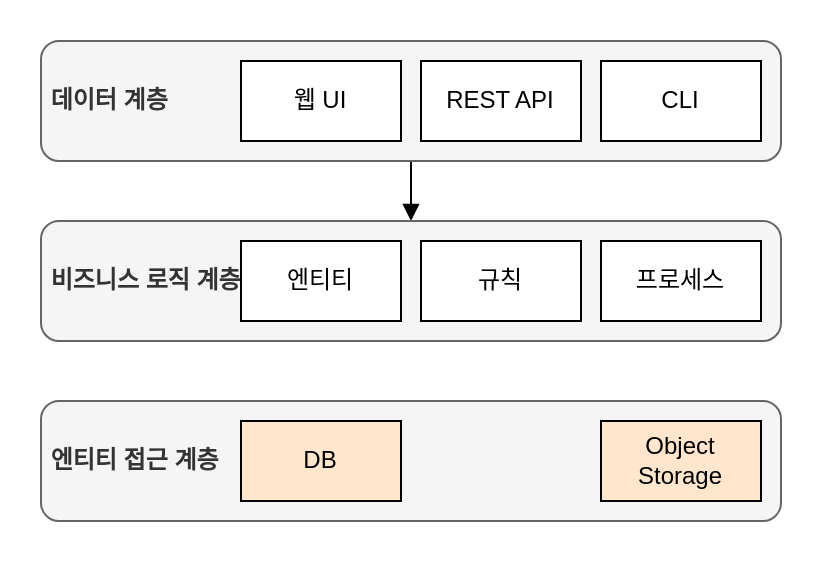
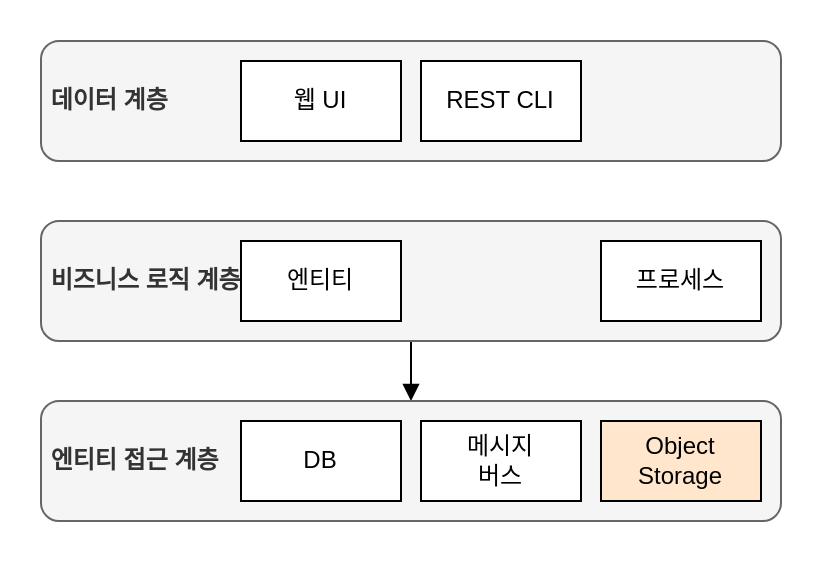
node "REST API": label "REST API" -> "REST CLI"
node "CLI": removed
edge "데이터 계층" -> "비즈니스 로직 계층": removed
node "규칙": removed
edge "비즈니스 로직 계층" -> "엔티티 접근 계층": added
node "DB": fillcolor #ffe6cc -> #ffffff
node "메시지 버스": added
